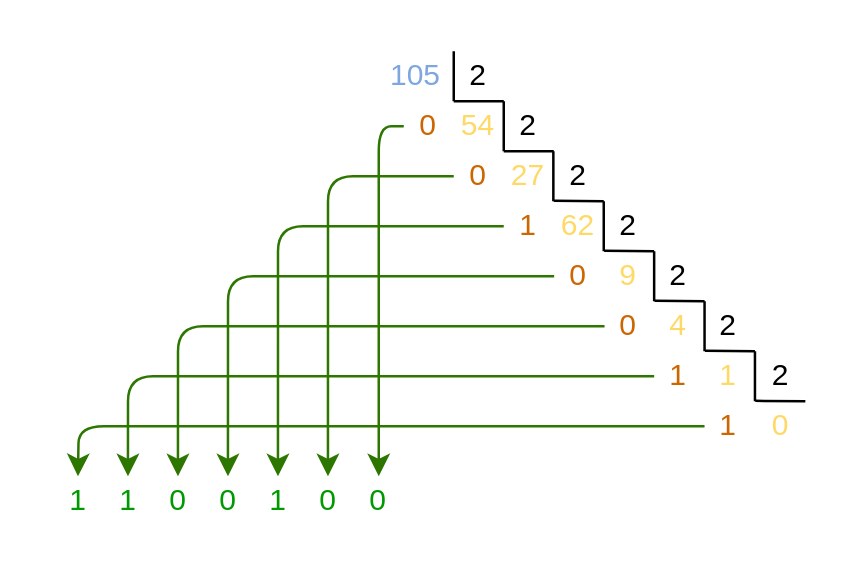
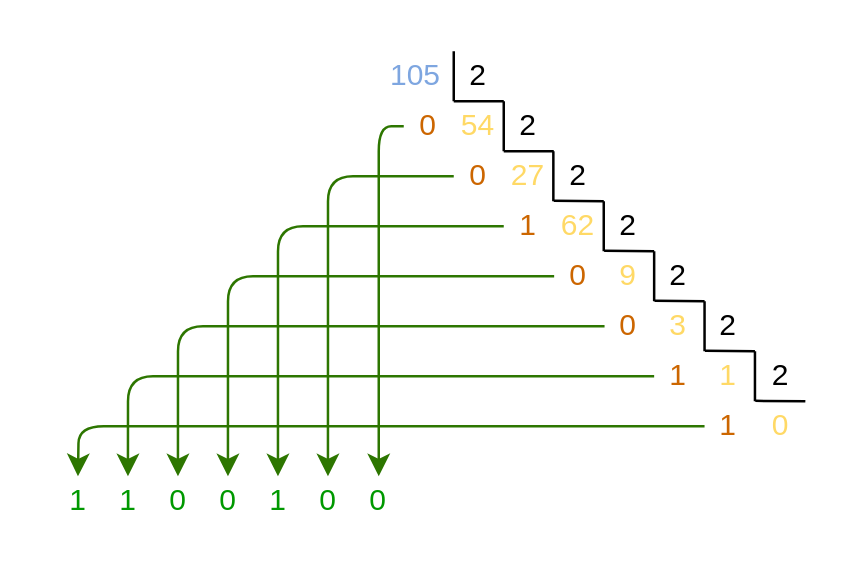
node "4": label "4" -> "3"
